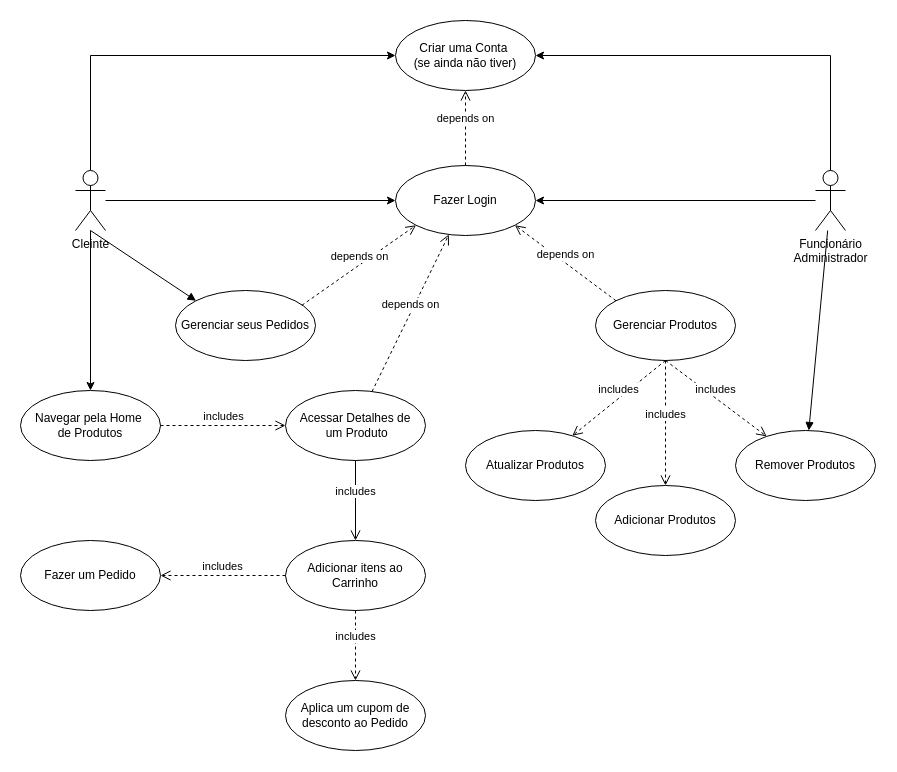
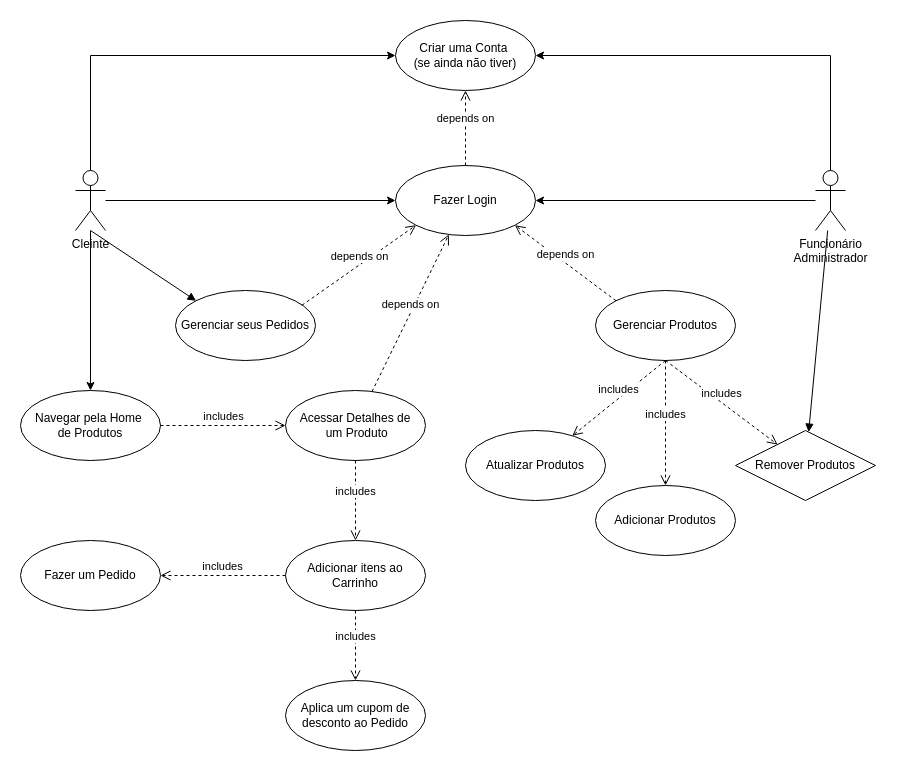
node "Remover Produtos": shape ellipse -> diamond
edge "Acessar Detalhes de um Produto" -> "Adicionar itens ao Carrinho": style solid -> dashed
